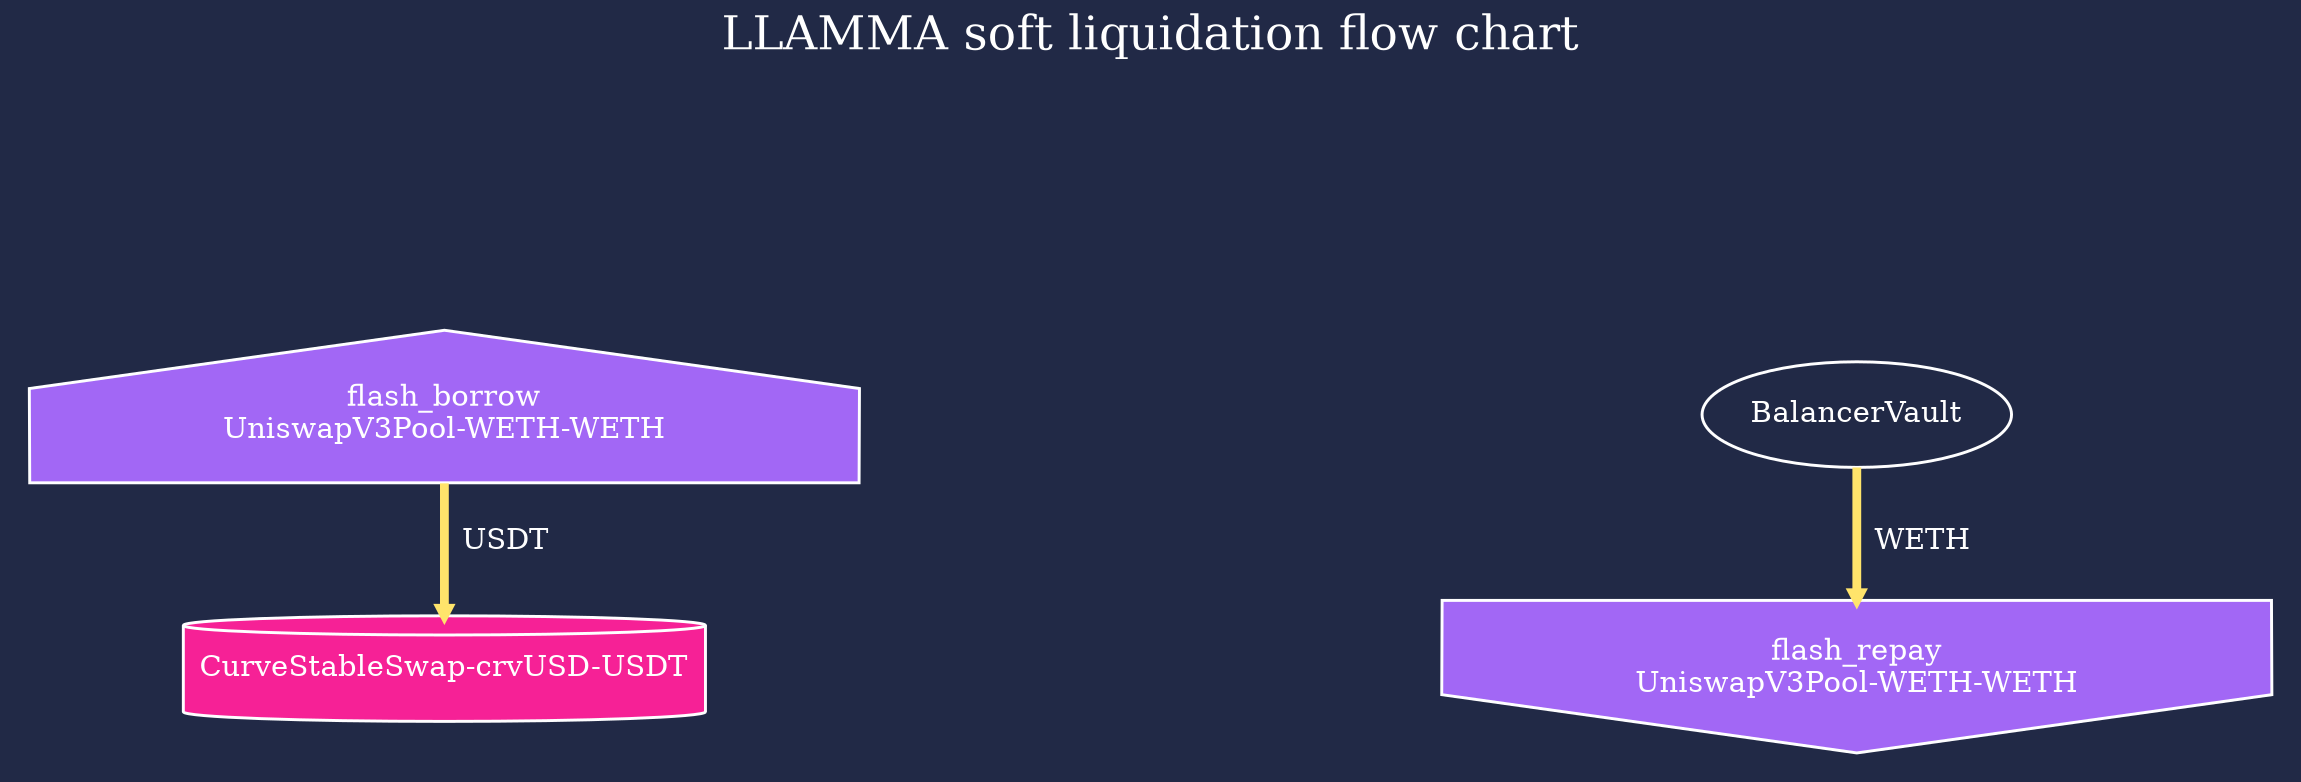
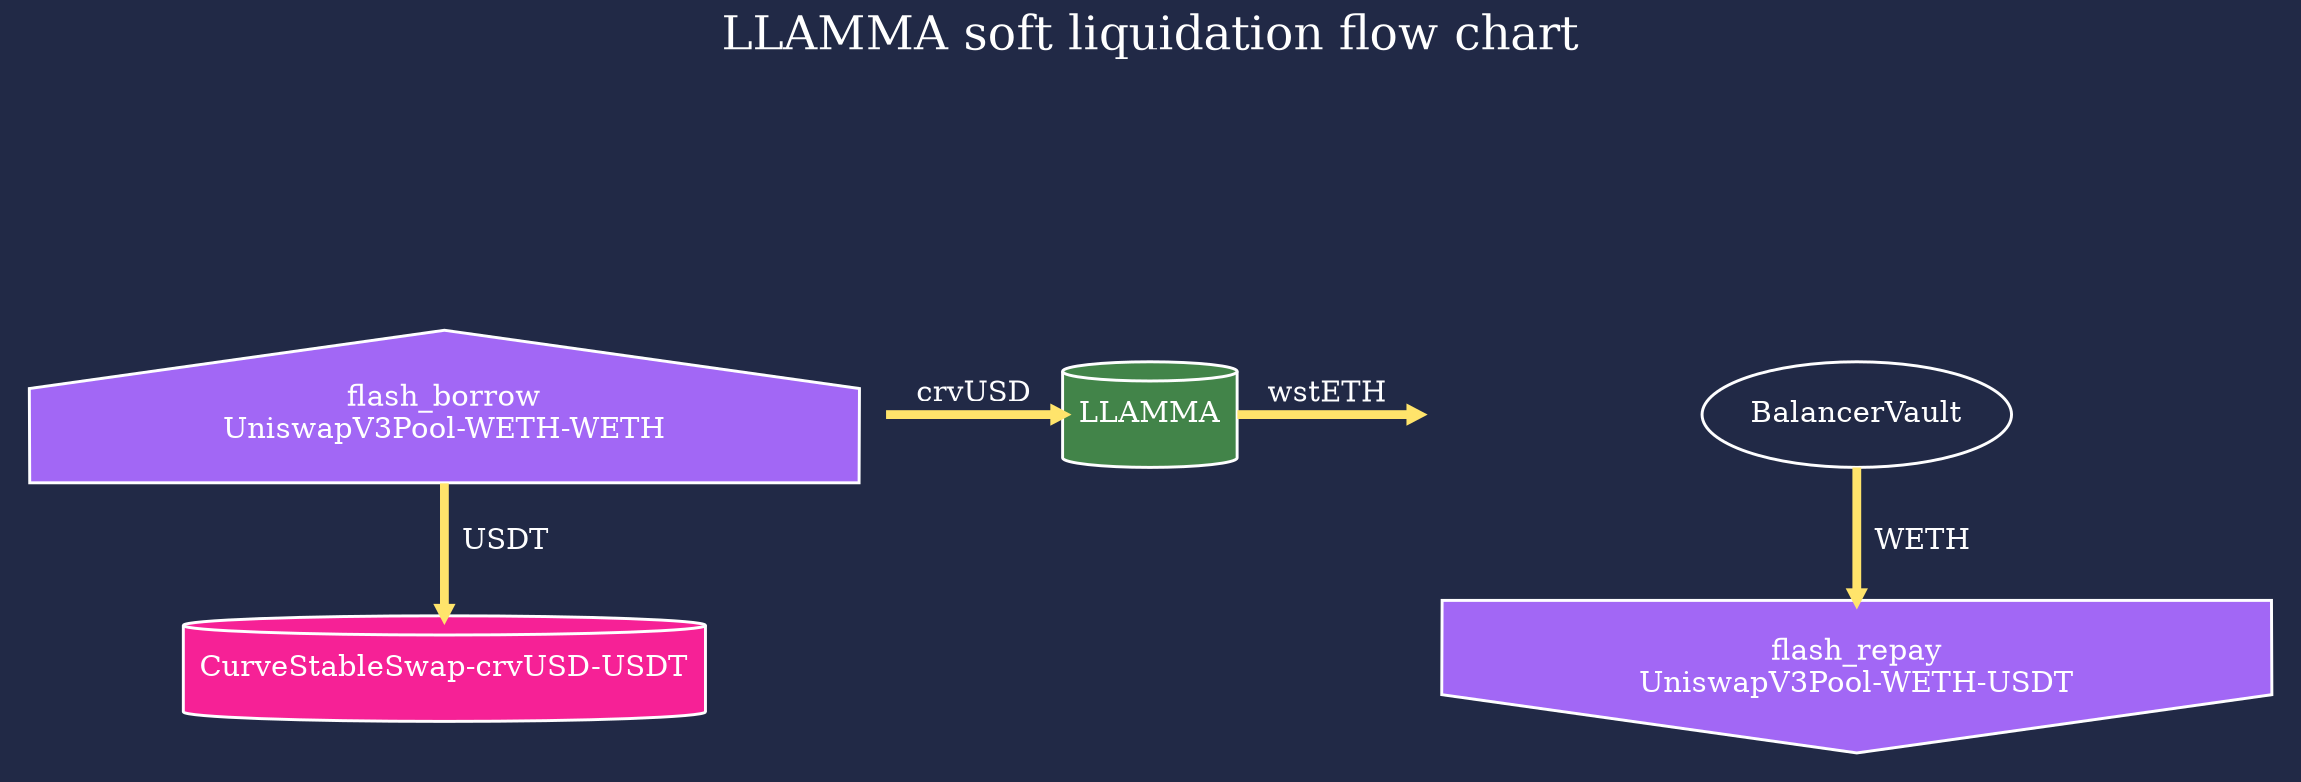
node "LLAMMA": added
node "flash_repay UniswapV3Pool-WETH-WETH": label "flash_repay UniswapV3Pool-WETH-WETH" -> "flash_repay UniswapV3Pool-WETH-USDT"
